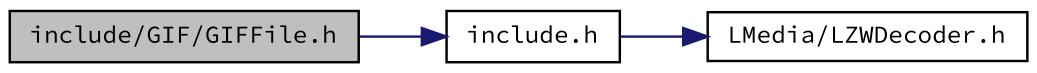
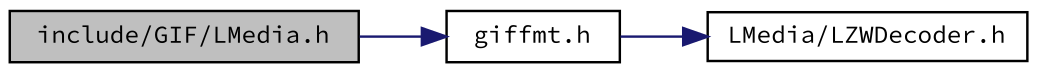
node "include/GIF/GIFFile.h": label "include/GIF/GIFFile.h" -> "include/GIF/LMedia.h"
node "include.h": label "include.h" -> "giffmt.h"
